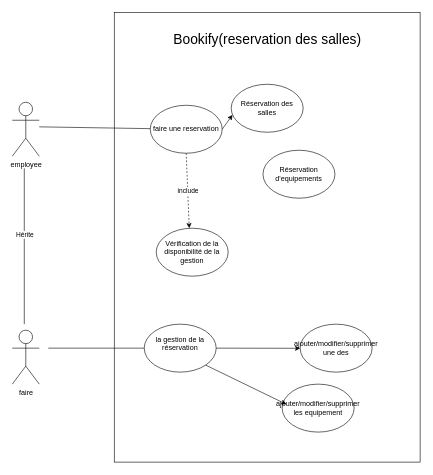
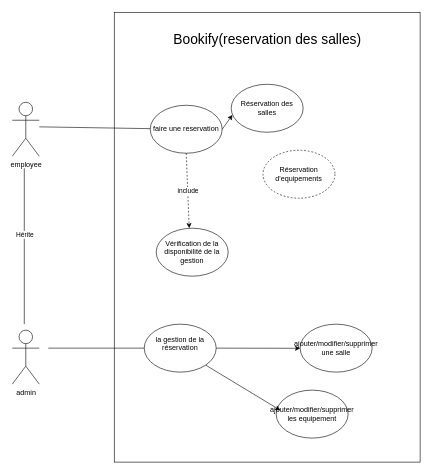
node "Réservation d'equipements": style solid -> dashed
node "ajouter/modifier/supprimer une des": label "ajouter/modifier/supprimer une des" -> "ajouter/modifier/supprimer une salle"
node "faire": label "faire" -> "admin"
node "ajouter/modifier/supprimer les equipement": moved (318, 408) -> (312, 414)
